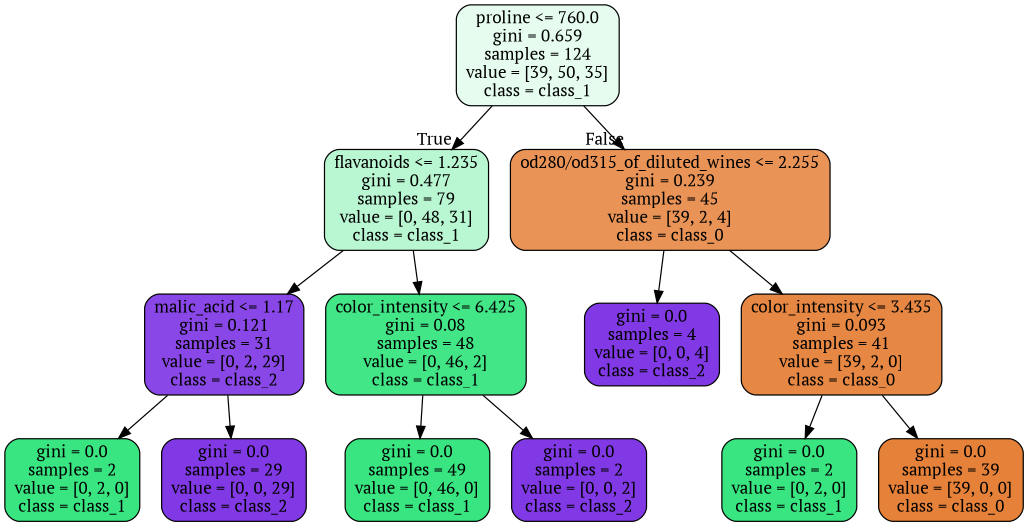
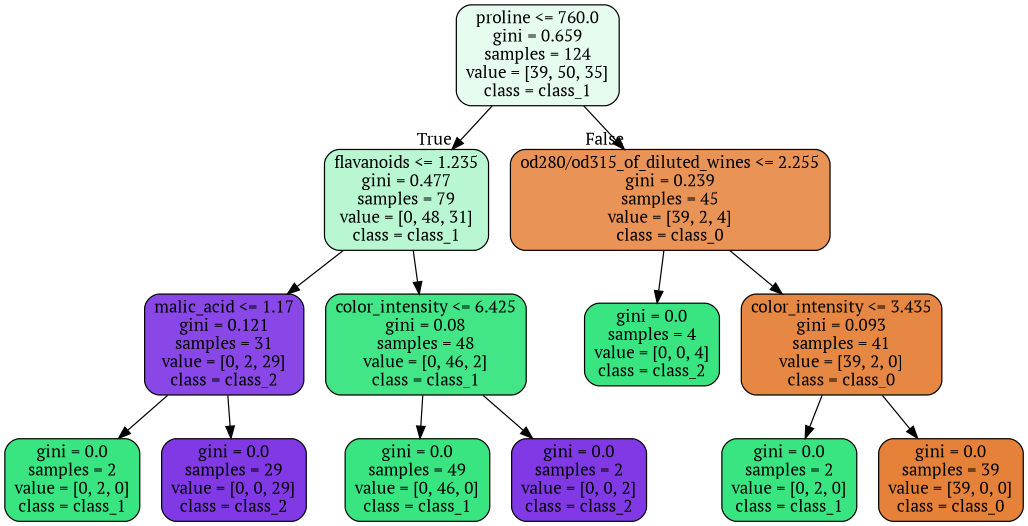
node "gini = 0.0 samples = 4 value = [0, 0, 4] class = class_2": fillcolor #8139e5 -> #39e581
